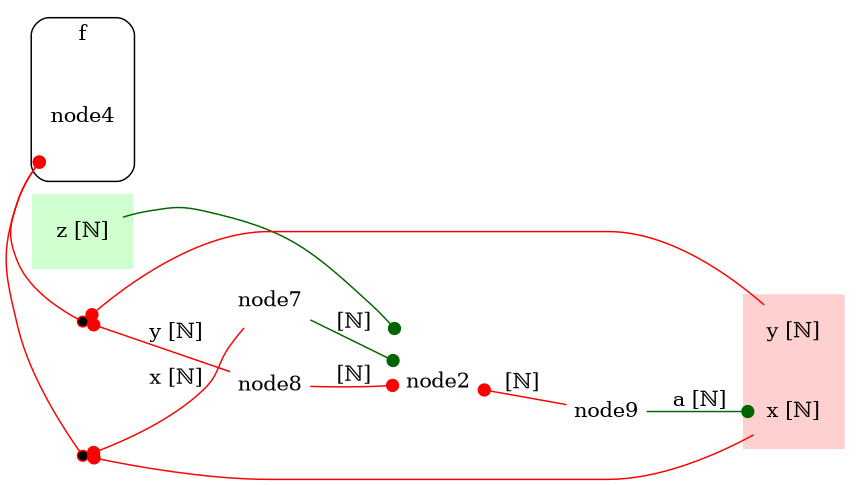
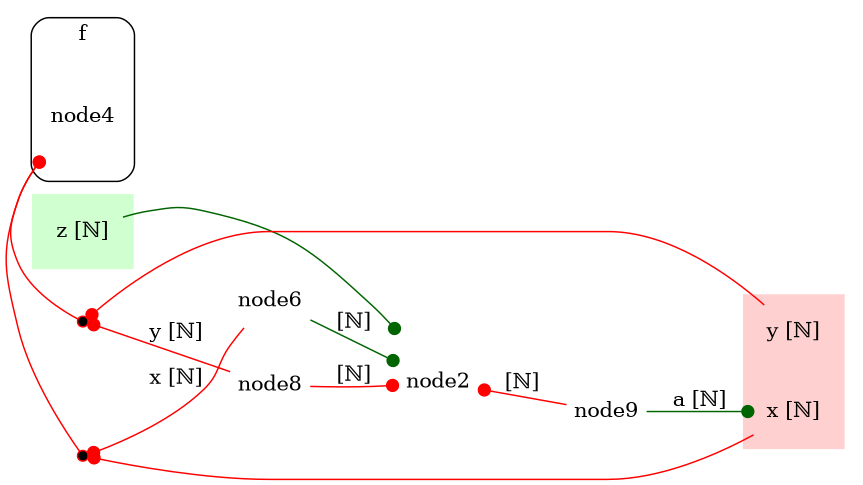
node "node7": label "node7" -> "node6"
